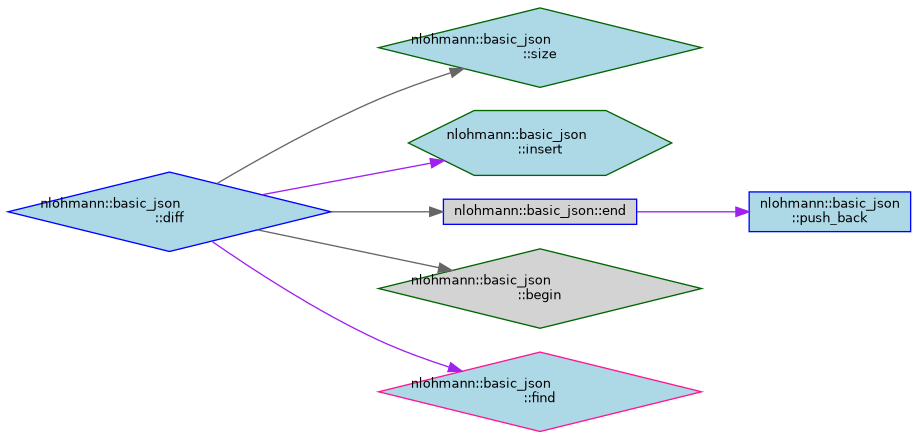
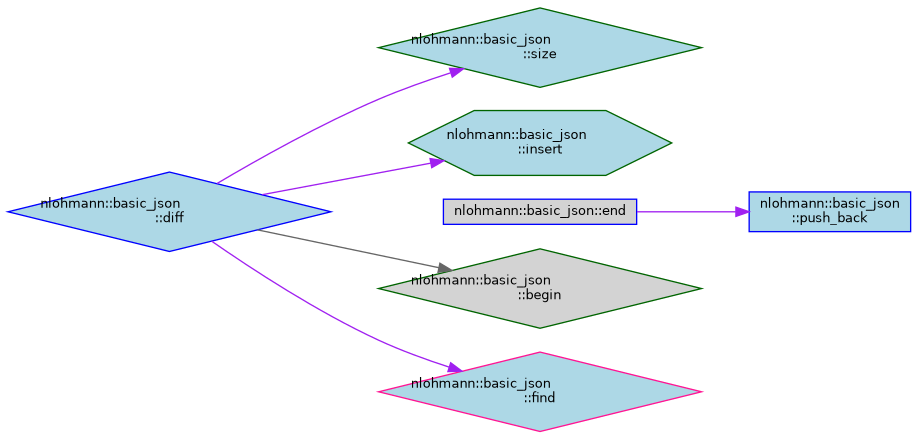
edge "nlohmann::basic_json ::diff" -> "nlohmann::basic_json ::size": color gray40 -> purple
edge "nlohmann::basic_json ::diff" -> "nlohmann::basic_json::end": removed
